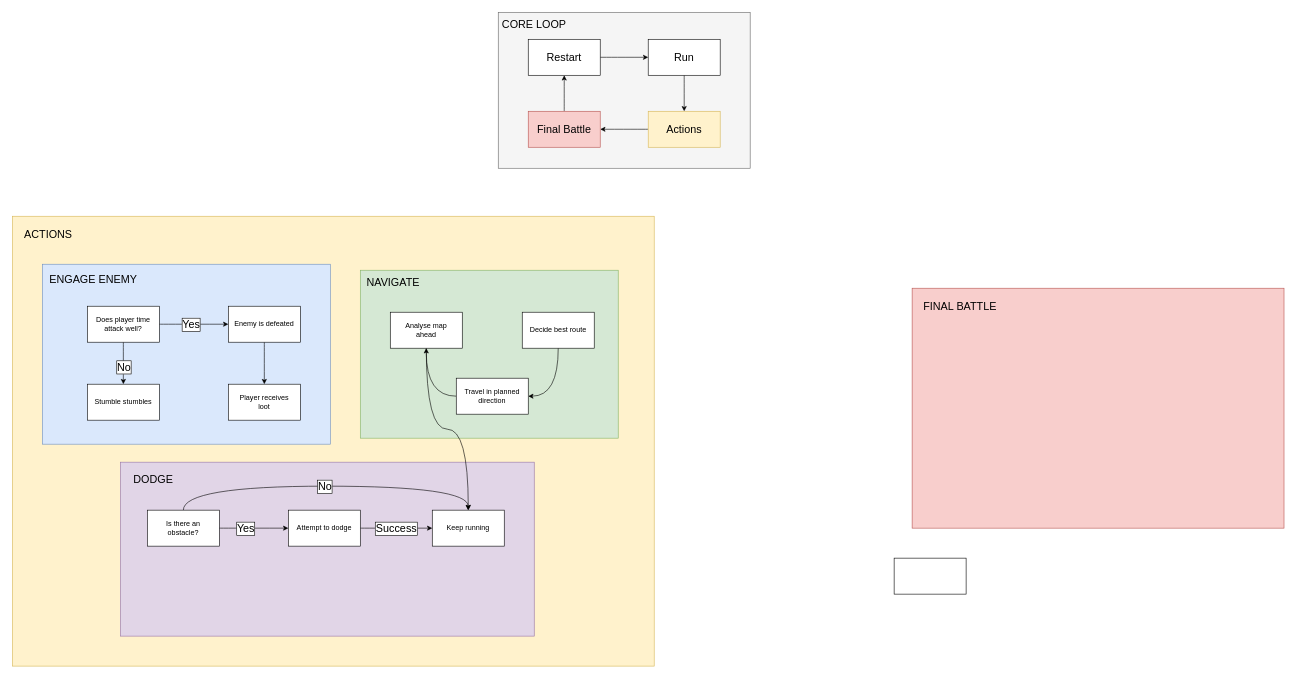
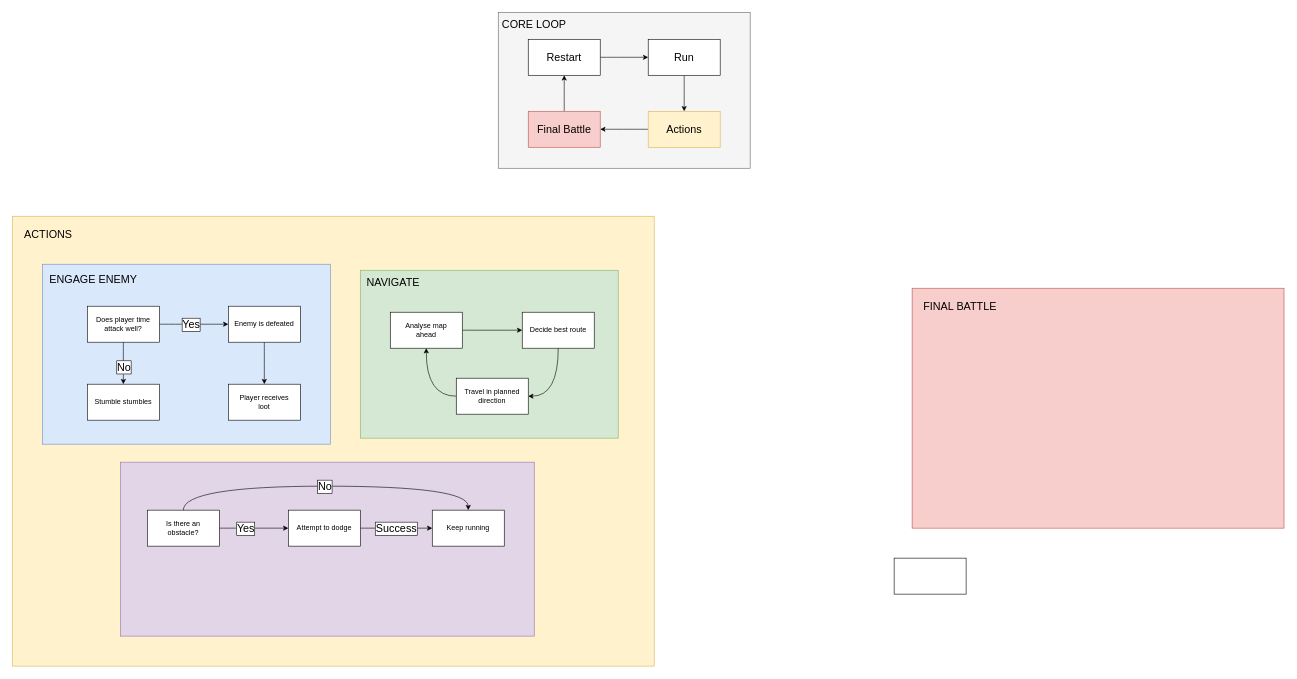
edge "Analyse map ahead" -> "Keep running": now "Analyse map ahead" -> "Decide best route"
node "DODGE": removed
